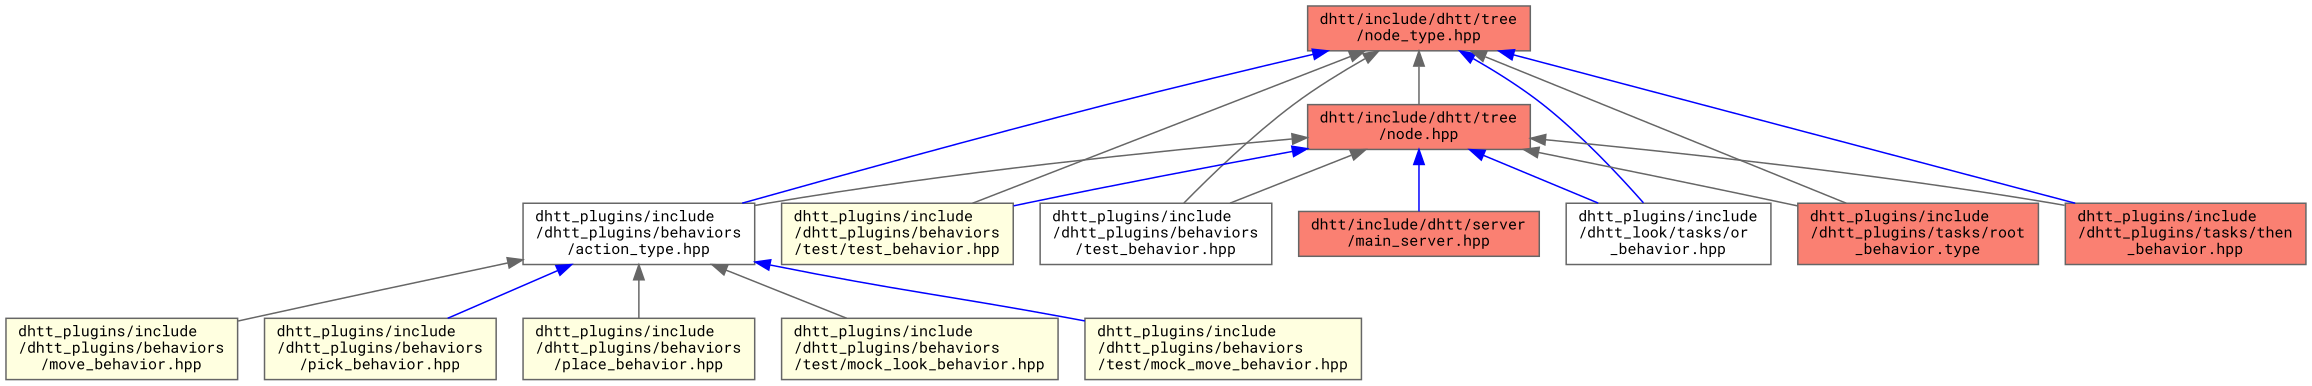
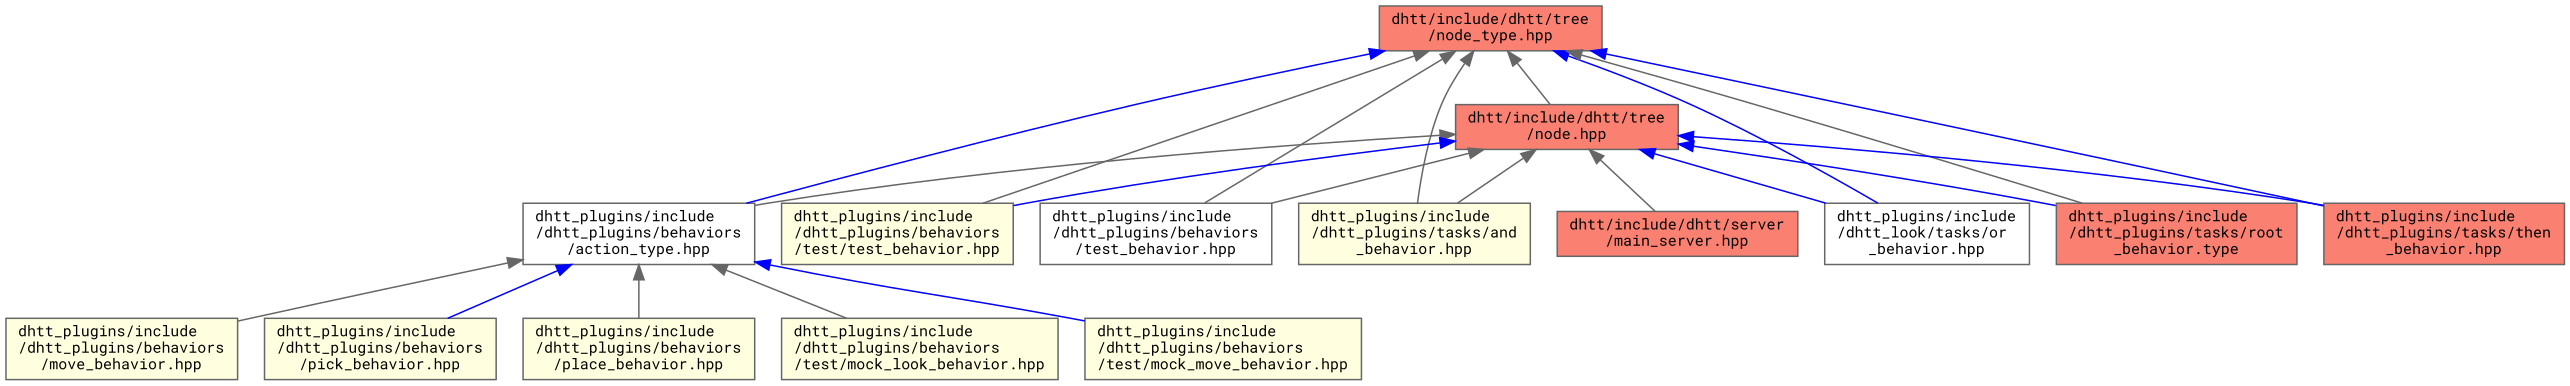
edge "dhtt_plugins/include /dhtt_plugins/tasks/then _behavior.hpp" -> "dhtt/include/dhtt/tree /node.hpp": color gray40 -> blue
edge "dhtt_plugins/include /dhtt_plugins/tasks/root _behavior.type" -> "dhtt/include/dhtt/tree /node.hpp": color gray40 -> blue
edge "dhtt/include/dhtt/server /main_server.hpp" -> "dhtt/include/dhtt/tree /node.hpp": color blue -> gray40
node "dhtt_plugins/include /dhtt_plugins/tasks/and _behavior.hpp": added
